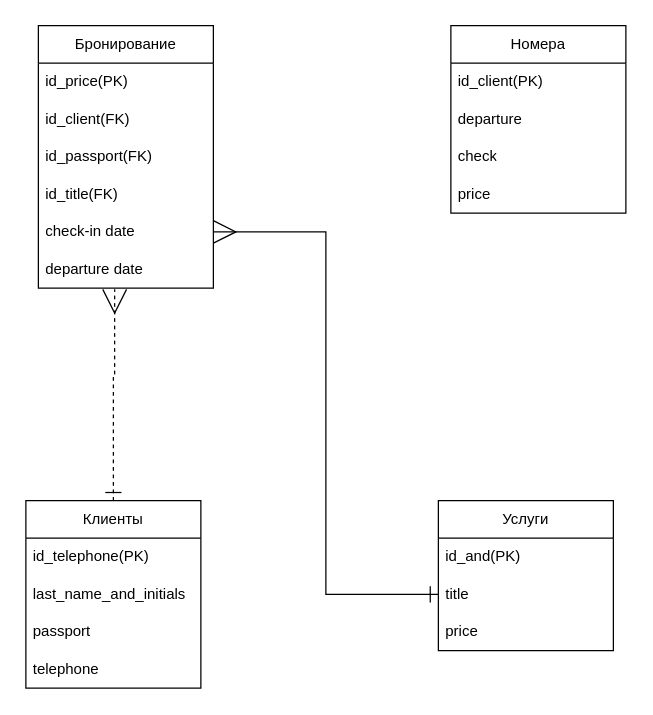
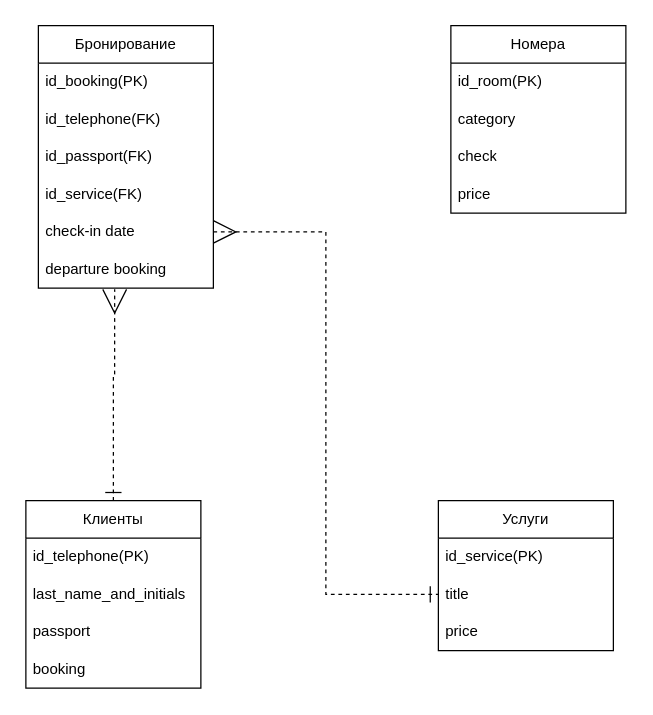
node "id_price(PK)": label "id_price(PK)" -> "id_booking(PK)"
node "id_client(PK)": label "id_client(PK)" -> "id_room(PK)"
node "id_client(FK)": label "id_client(FK)" -> "id_telephone(FK)"
node "departure": label "departure" -> "category"
node "id_title(FK)": label "id_title(FK)" -> "id_service(FK)"
node "departure date": label "departure date" -> "departure booking"
edge "сheck-in date" -- "title": style solid -> dashed
node "id_and(PK)": label "id_and(PK)" -> "id_service(PK)"
node "telephone": label "telephone" -> "booking"
